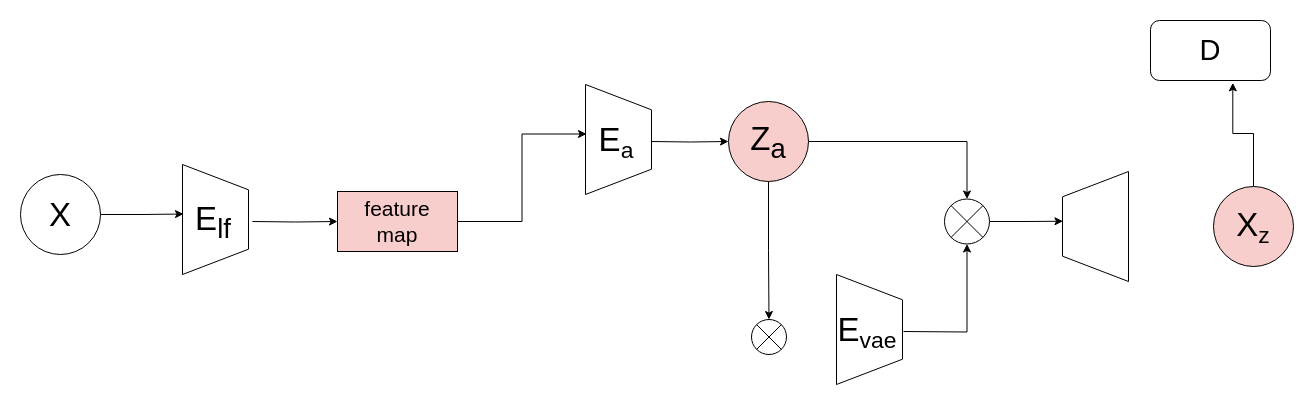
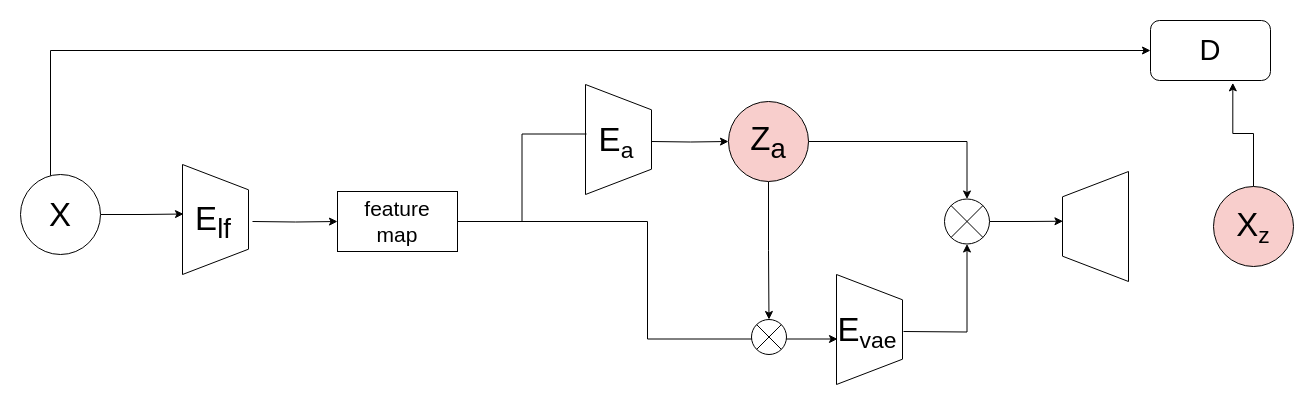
edge "X" -> "D": added
edge "feature map" -> "Ea": arrowhead classic -> none
node "feature map": fillcolor #f8cecc -> #ffffff
edge "feature map" -> "Evae": added
